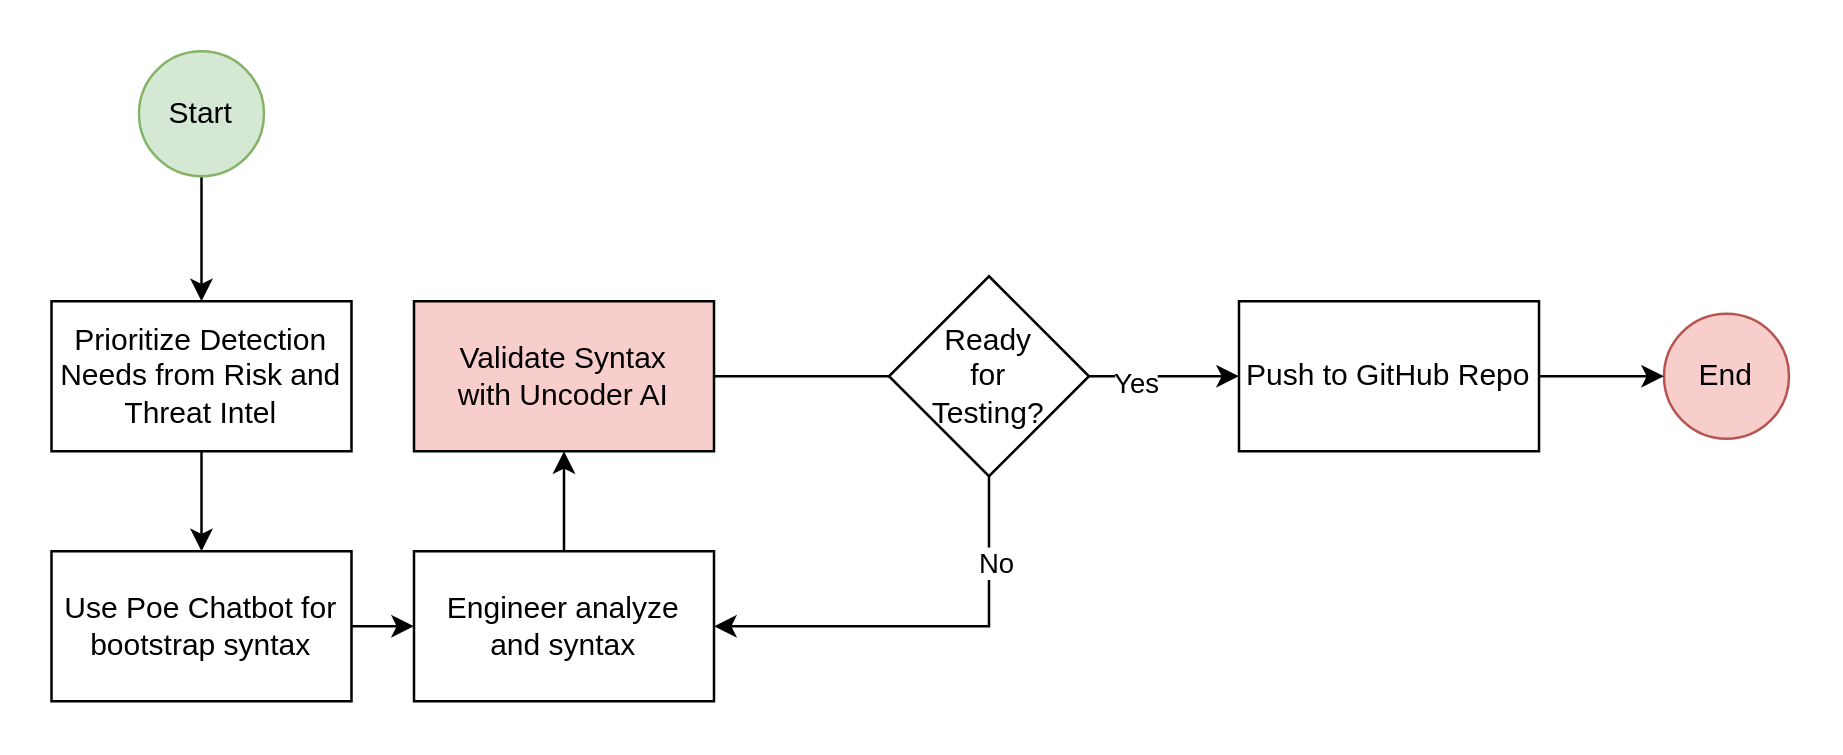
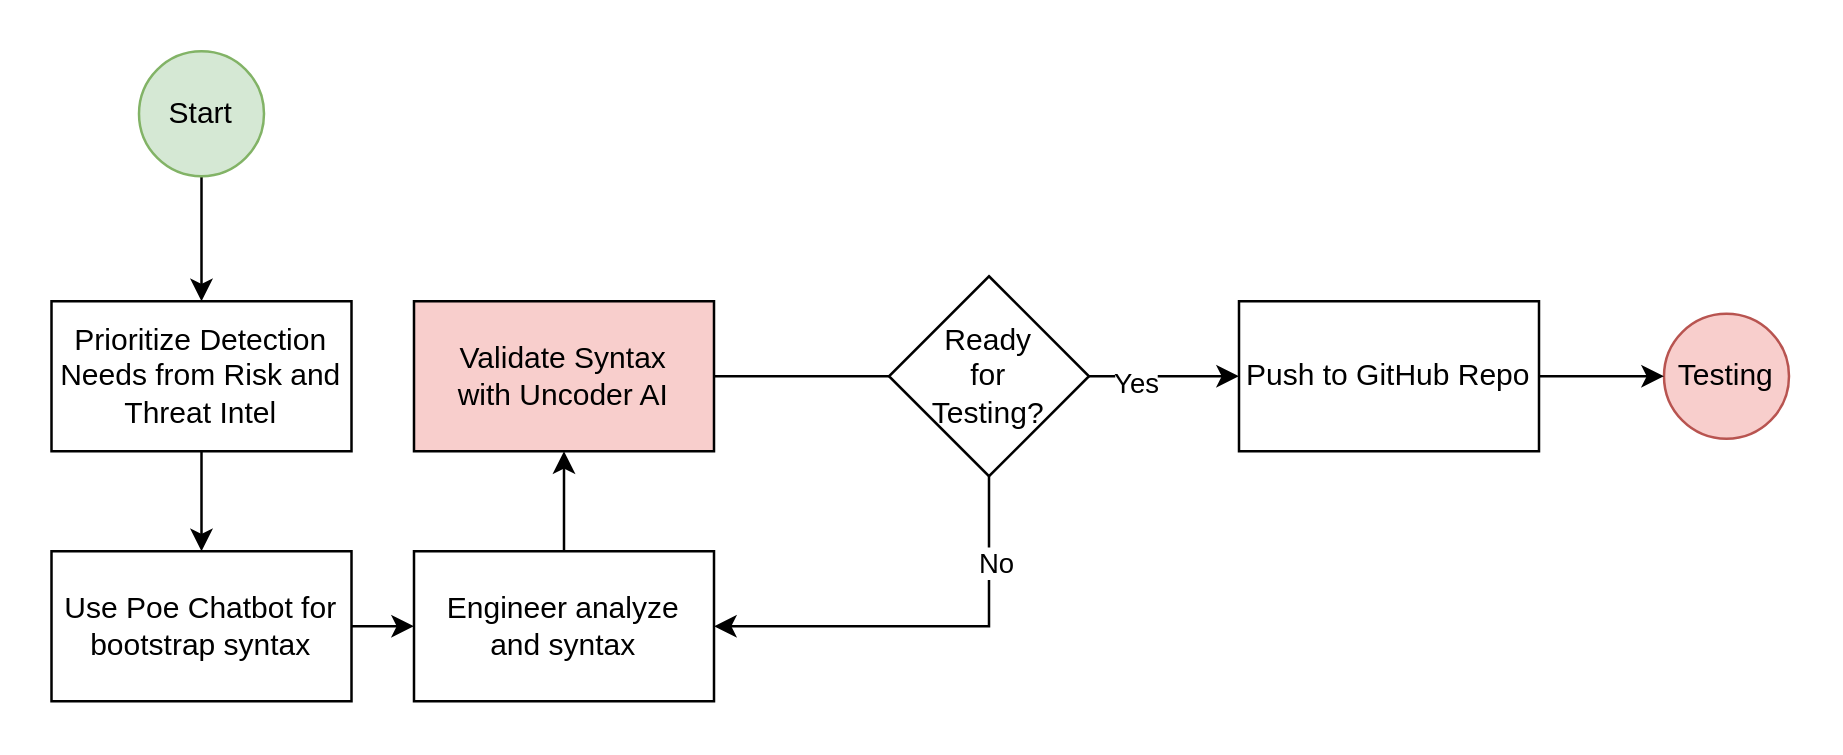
node "End": label "End" -> "Testing"
